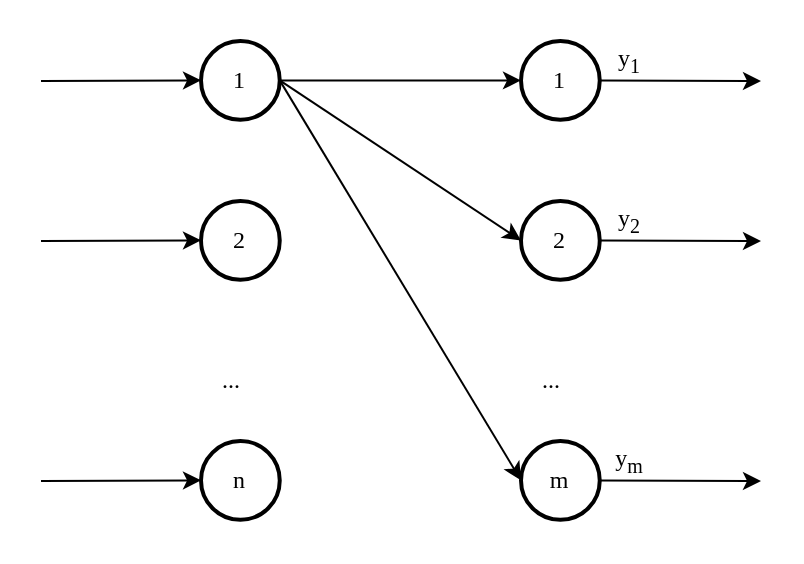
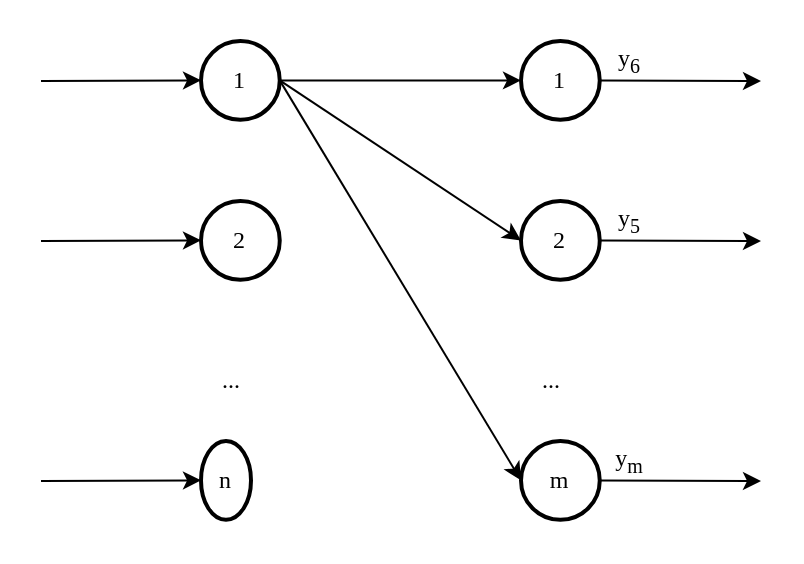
node "y1": label "y1" -> "y6"
node "y2": label "y2" -> "y5"
node "n": size 79x79 -> 50x79
